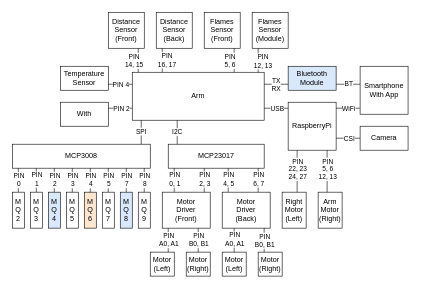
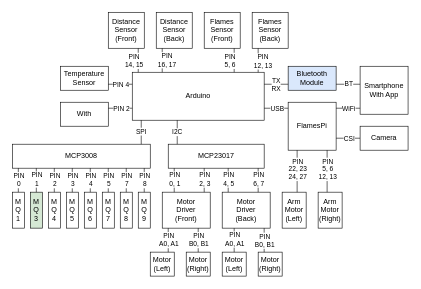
node "Flames Sensor (Module)": label "Flames Sensor (Module)" -> "Flames Sensor (Back)"
node "Arm": label "Arm" -> "Arduino"
node "RaspberryPi": label "RaspberryPi" -> "FlamesPi"
node "M Q 2": label "M Q 2" -> "M Q 1"
node "M Q 3": fillcolor #ffffff -> #d5e8d4
node "M Q 4": fillcolor #dae8fc -> #ffffff
node "M Q 6": fillcolor #ffe6cc -> #ffffff
node "M Q 8": fillcolor #dae8fc -> #ffffff
node "Right Motor (Left)": label "Right Motor (Left)" -> "Arm Motor (Left)"
